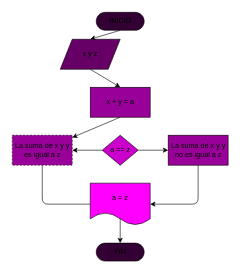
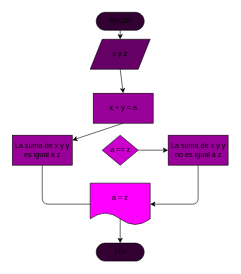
node "x y z": moved (90, 54) -> (120, 54)
node "x + y = a": moved (120, 102) -> (123, 108)
node "La suma de x y y es igual a z": style dashed -> solid
edge "a == z" -> "La suma de x y y es igual a z": removed
